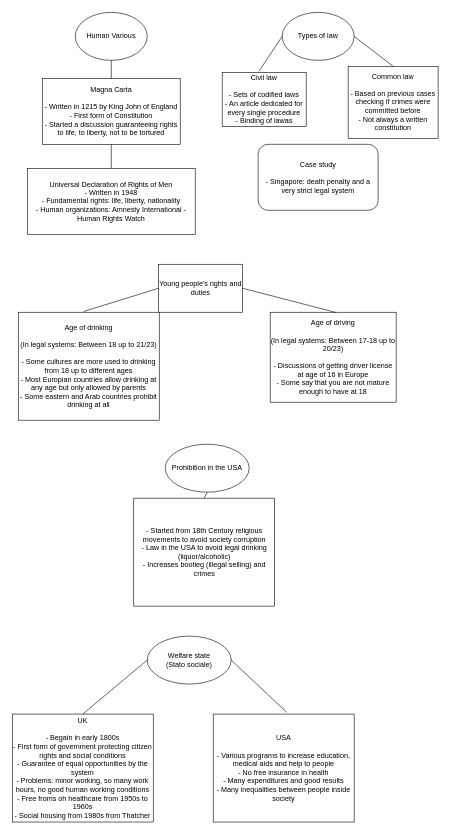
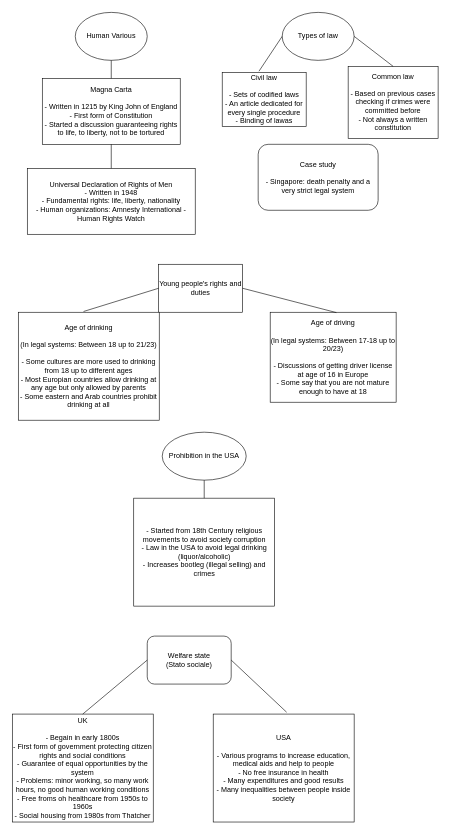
node "Prohibition in the USA": moved (207, 468) -> (204, 456)
node "Welfare state (Stato sociale)": shape ellipse -> rounded rectangle
